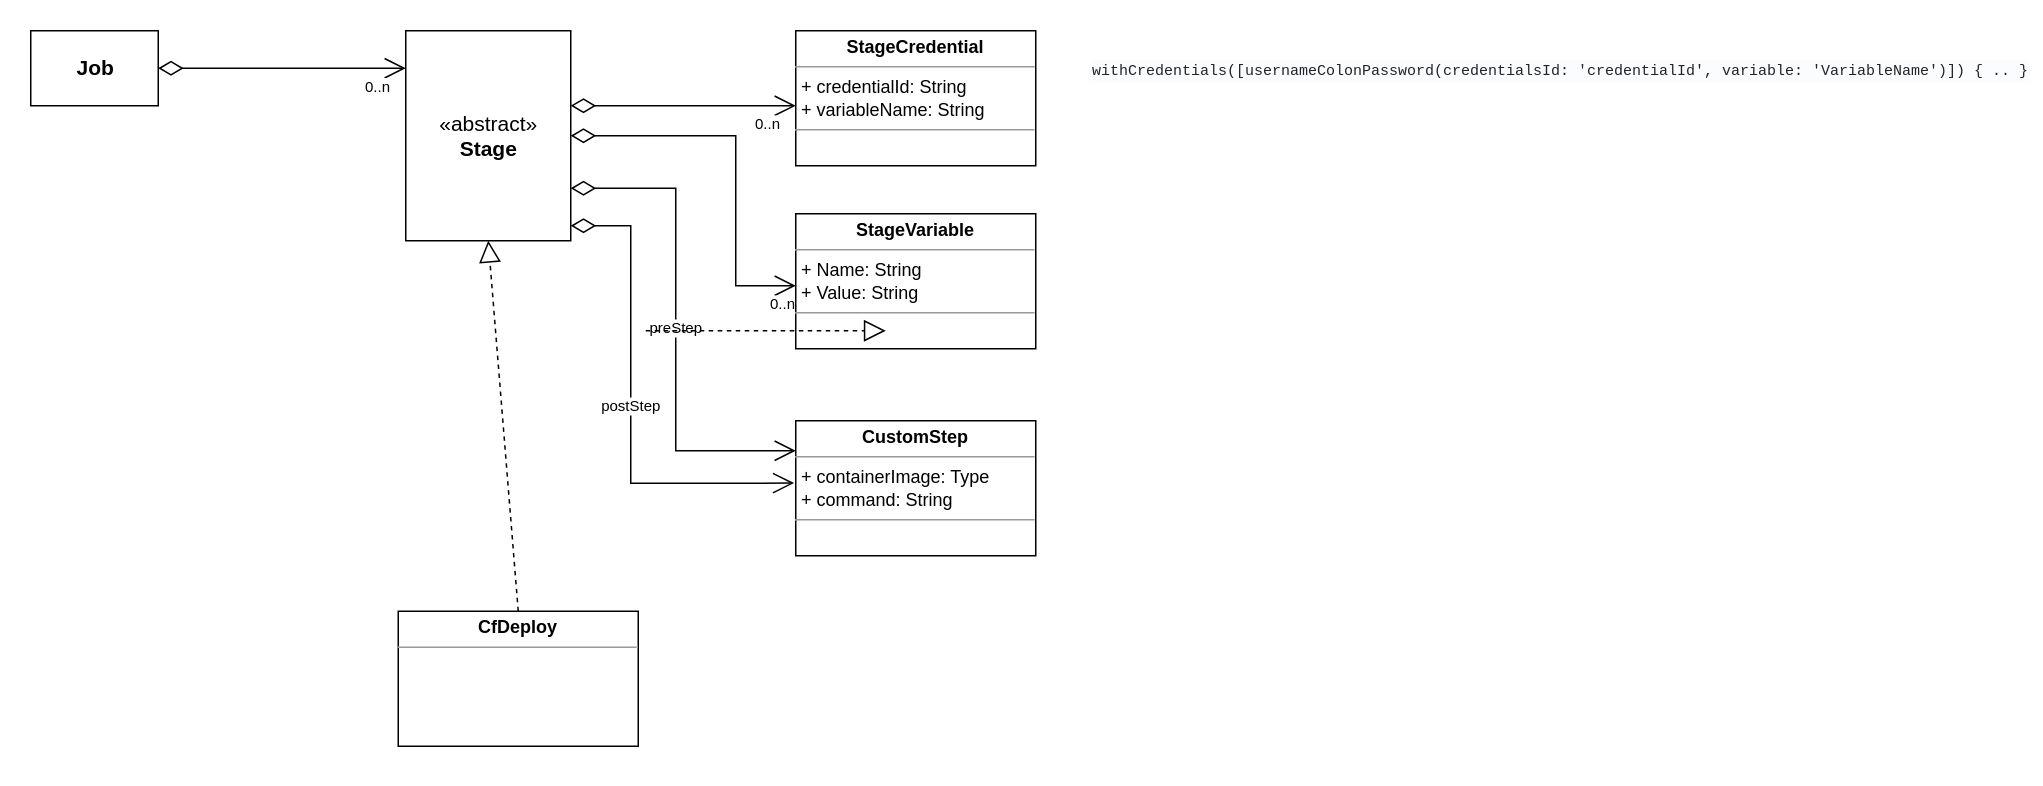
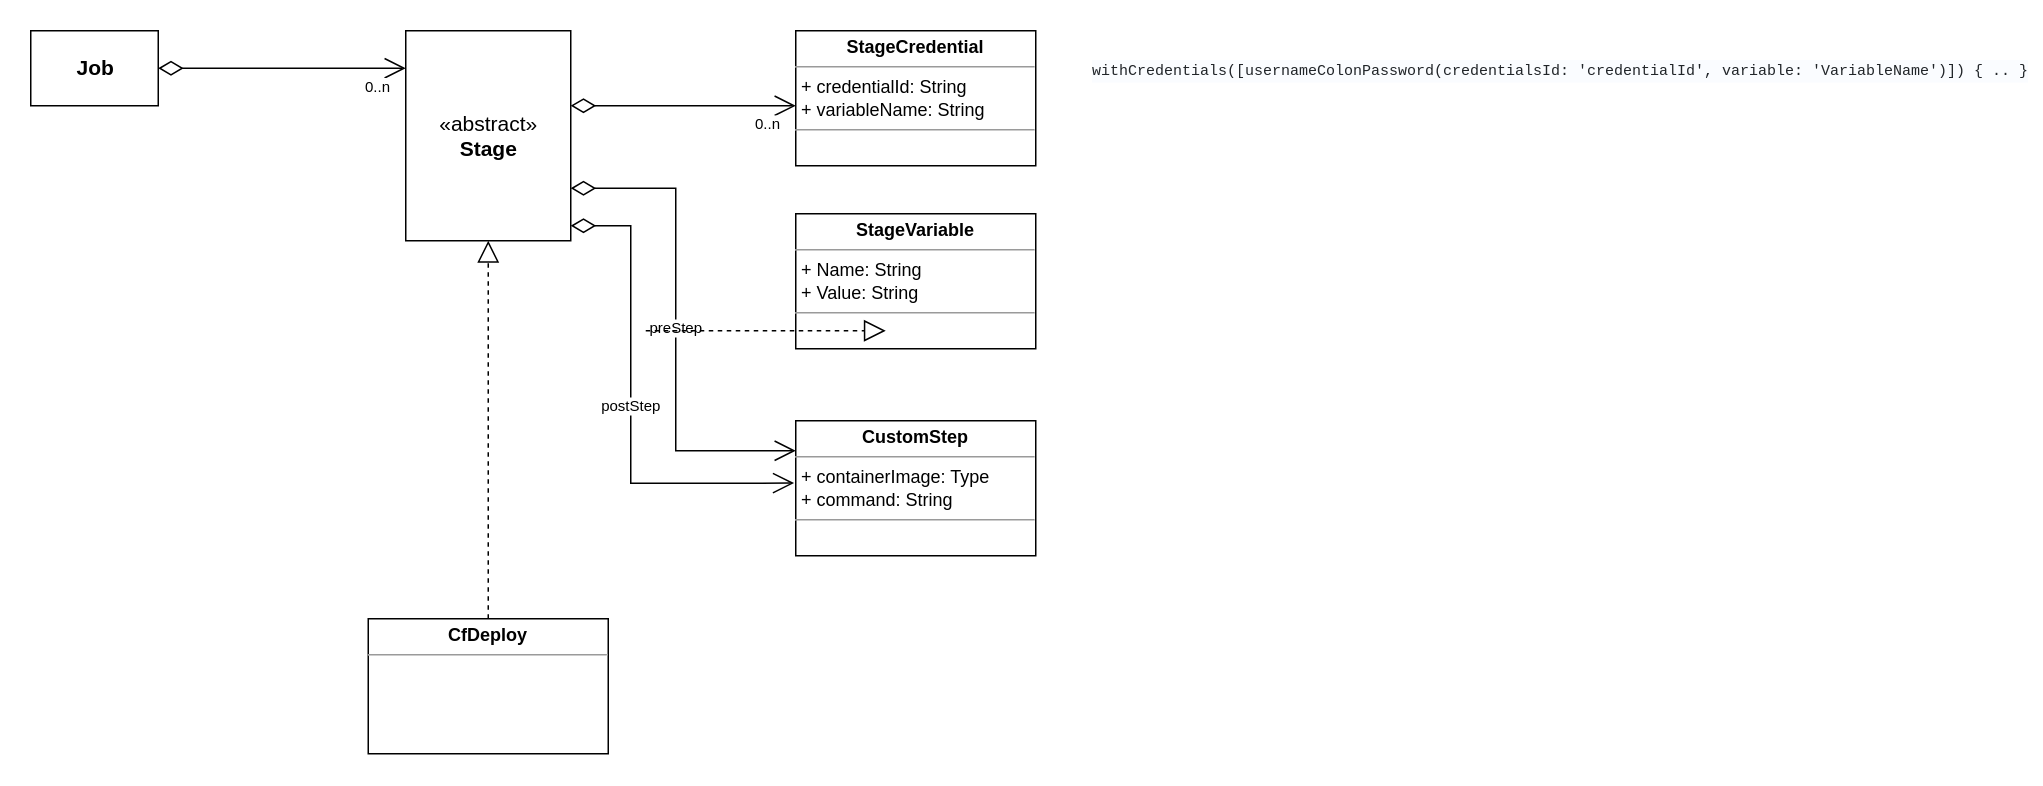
edge "«abstract» Stage" -- "StageVariable + Name: String + Value: String": removed, label "0..n"
node "CfDeploy": moved (518, 679) -> (488, 686)
